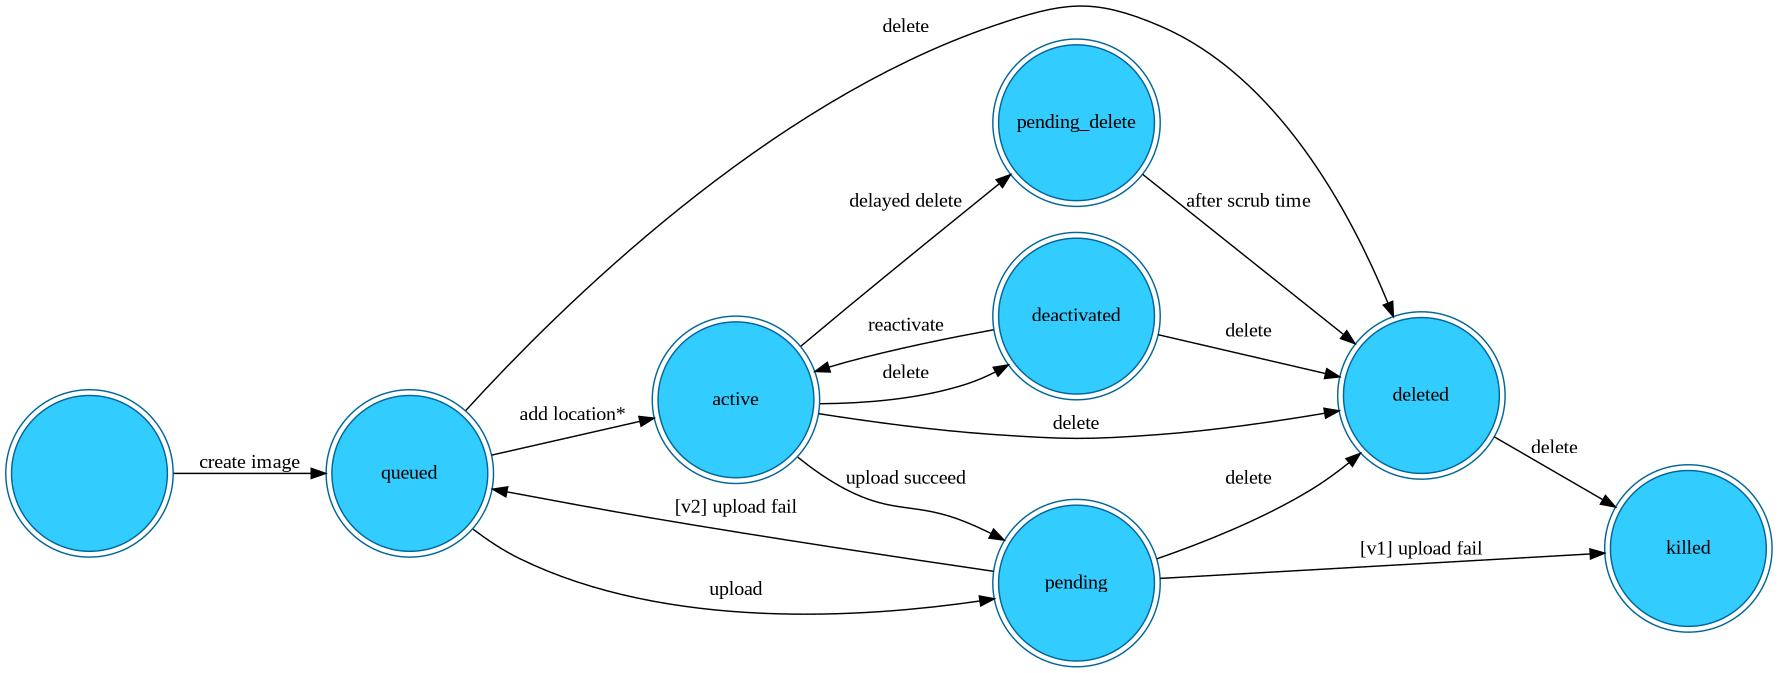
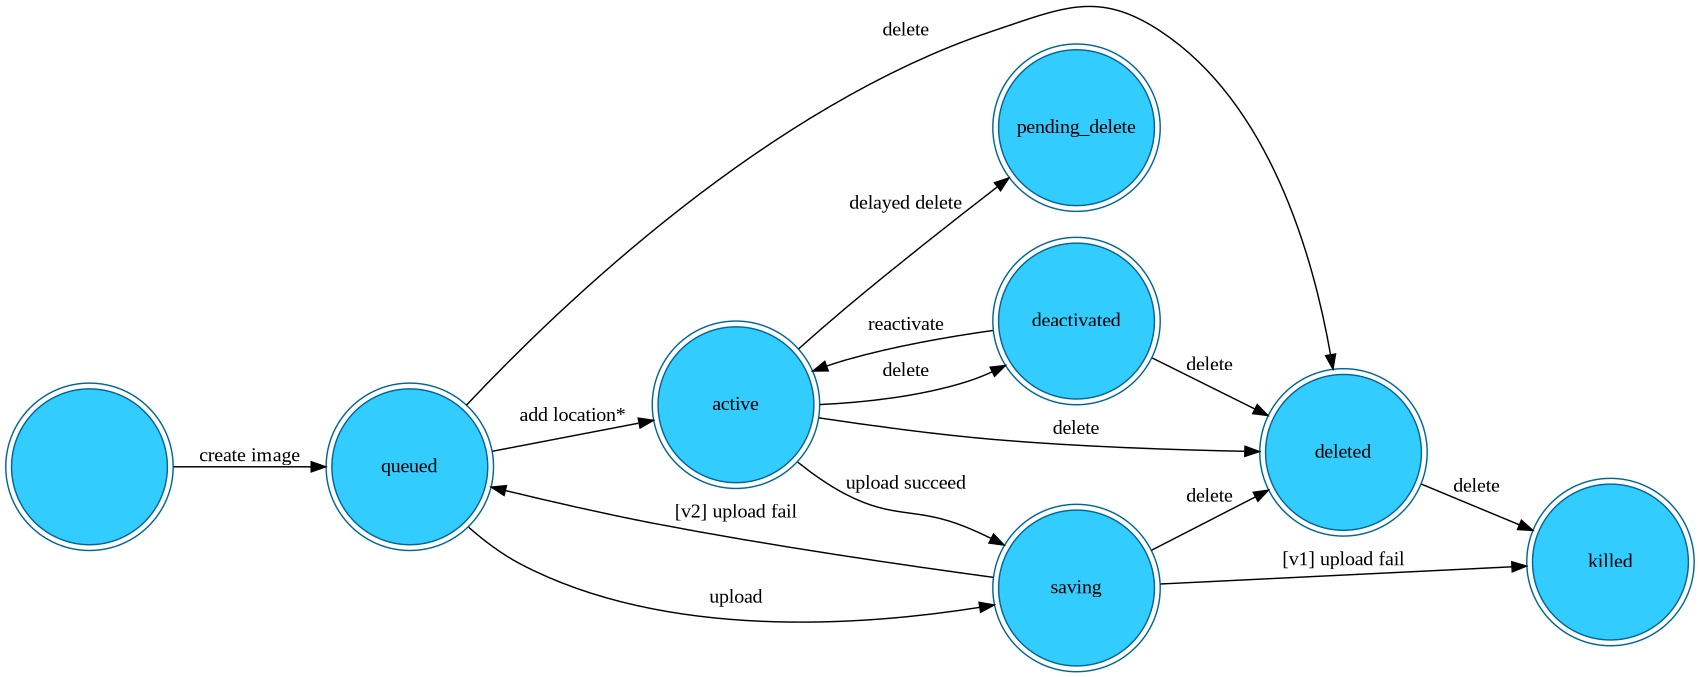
edge "pending_delete" -> "deleted": removed, label "after scrub time"
node "pending": label "pending" -> "saving"
